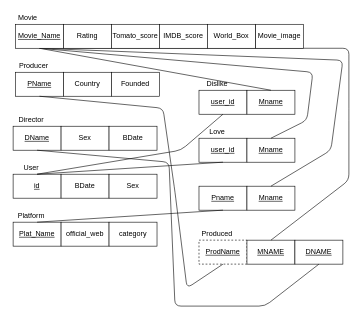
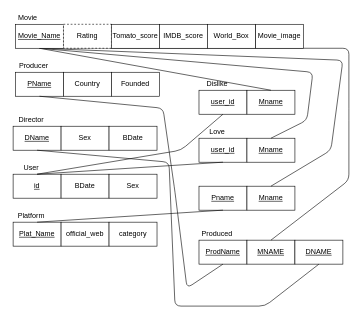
node "Rating": style solid -> dashed
node "ProdName": style dashed -> solid
